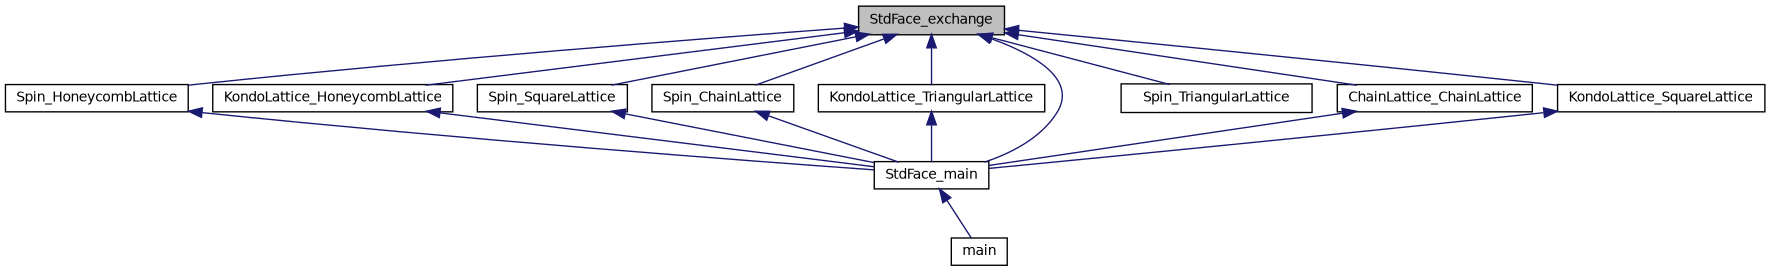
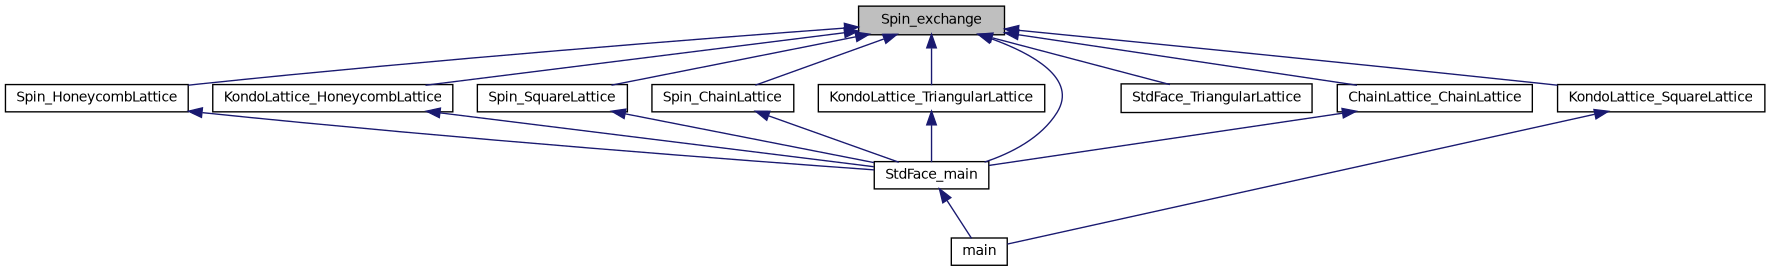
node "StdFace_exchange": label "StdFace_exchange" -> "Spin_exchange"
node "Spin_TriangularLattice": label "Spin_TriangularLattice" -> "StdFace_TriangularLattice"
edge "StdFace_main" -> "KondoLattice_SquareLattice": now "main" -> "KondoLattice_SquareLattice"
